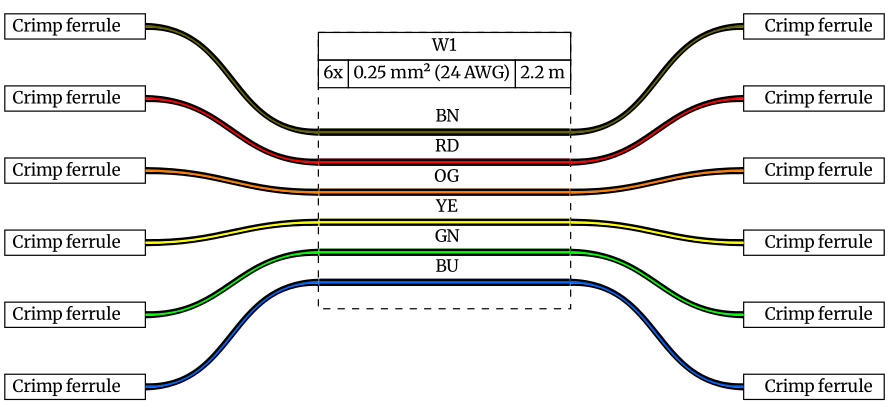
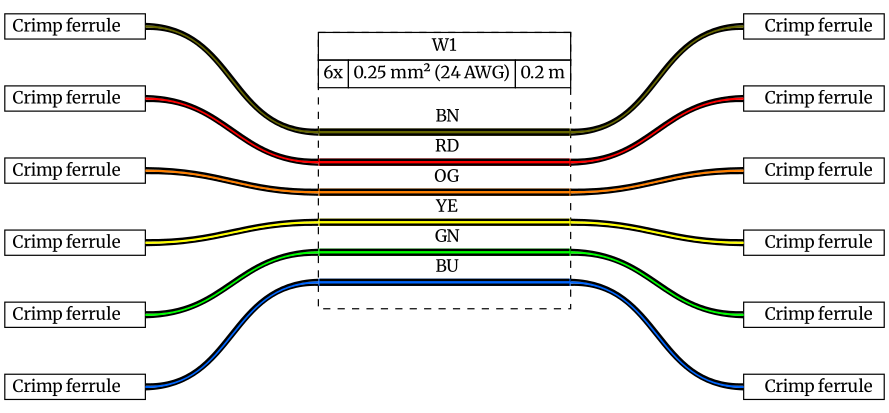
node "W1": text "2.2 m" -> "0.2 m"
